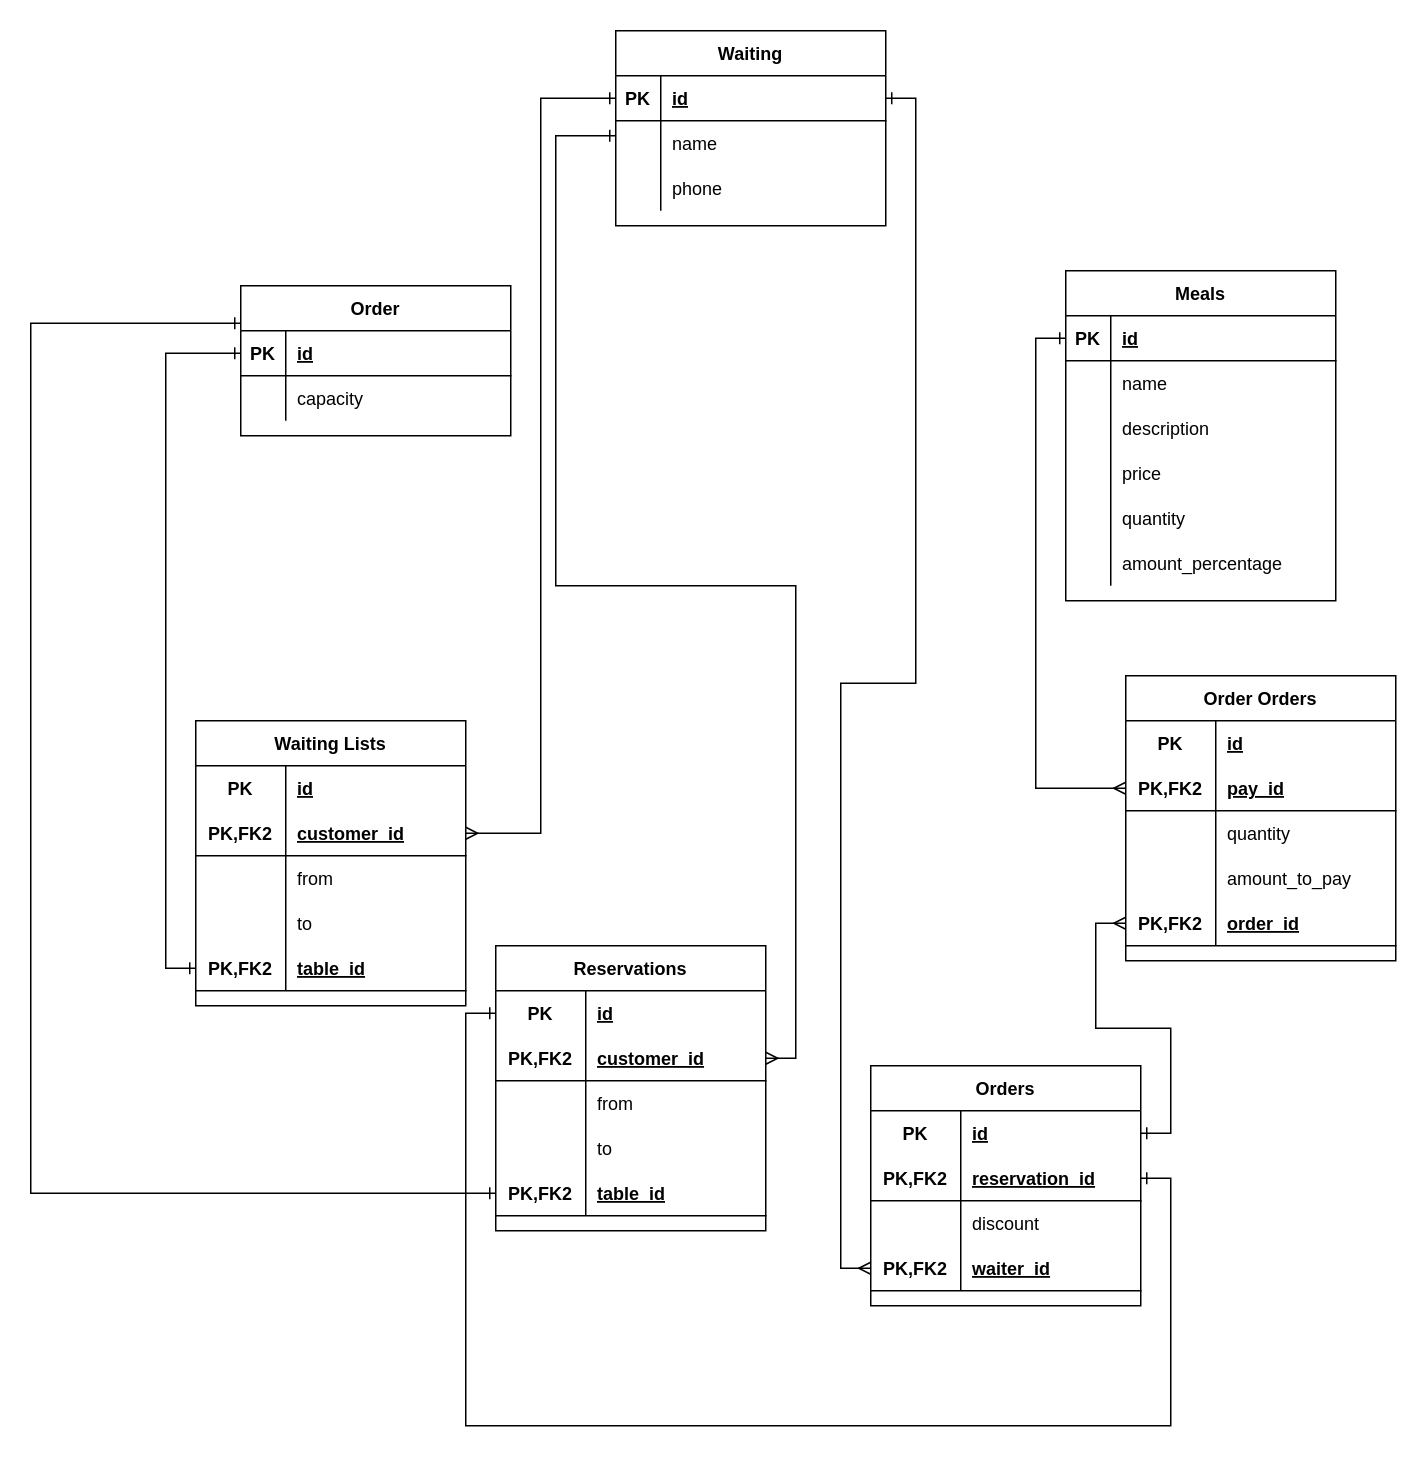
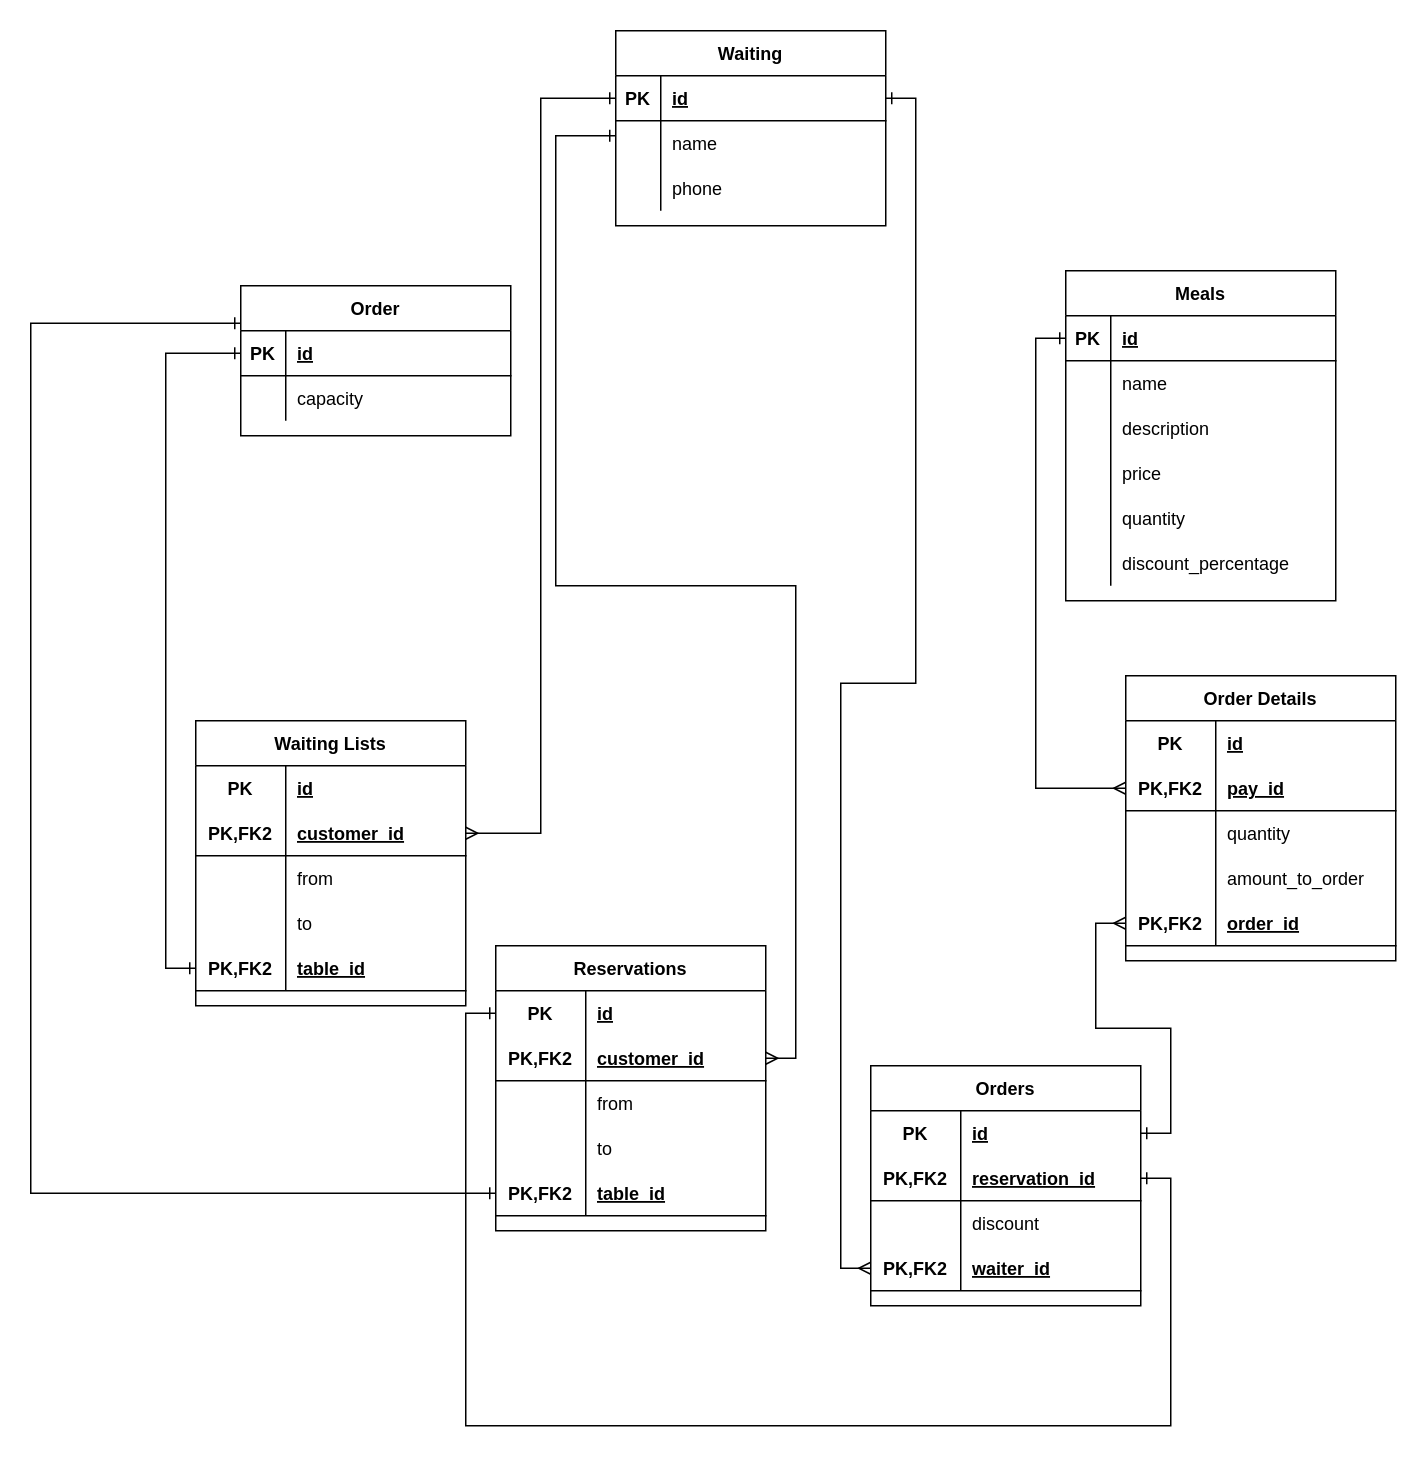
node "amount_percentage": label "amount_percentage" -> "discount_percentage"
node "Order Orders": label "Order Orders" -> "Order Details"
node "amount_to_pay": label "amount_to_pay" -> "amount_to_order"
